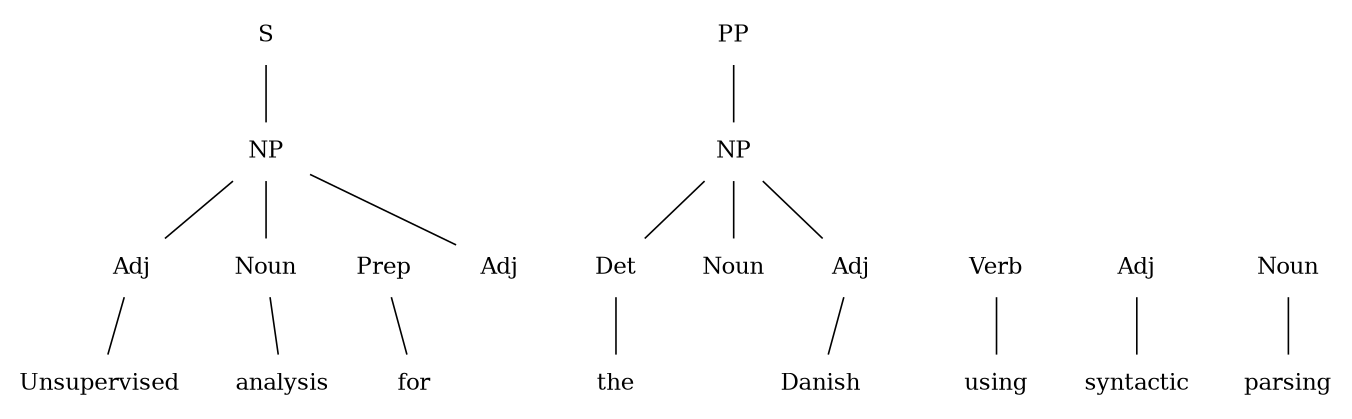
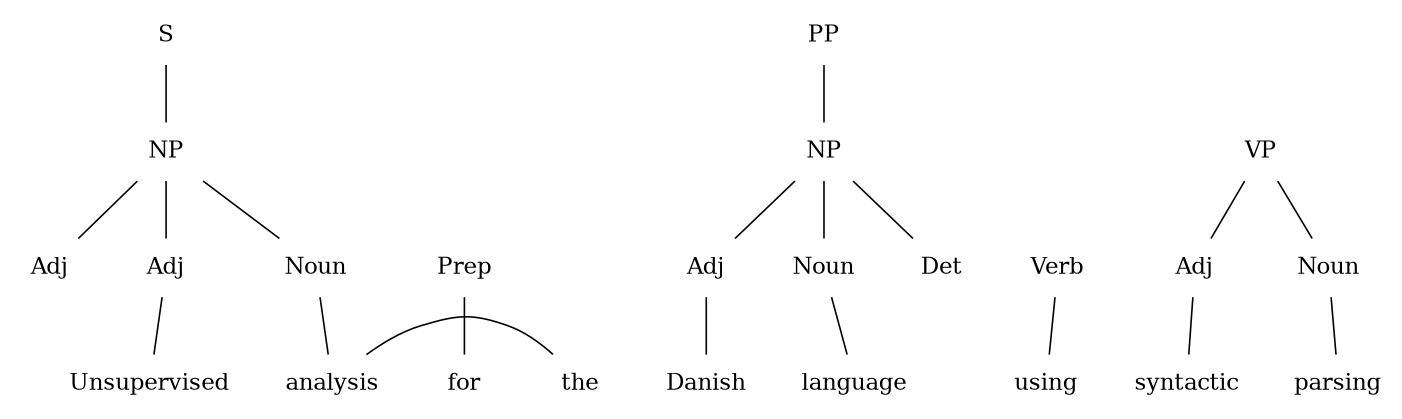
node "VP": added
edge "Det" -- "the": now "analysis" -- "the"
node "language": added
